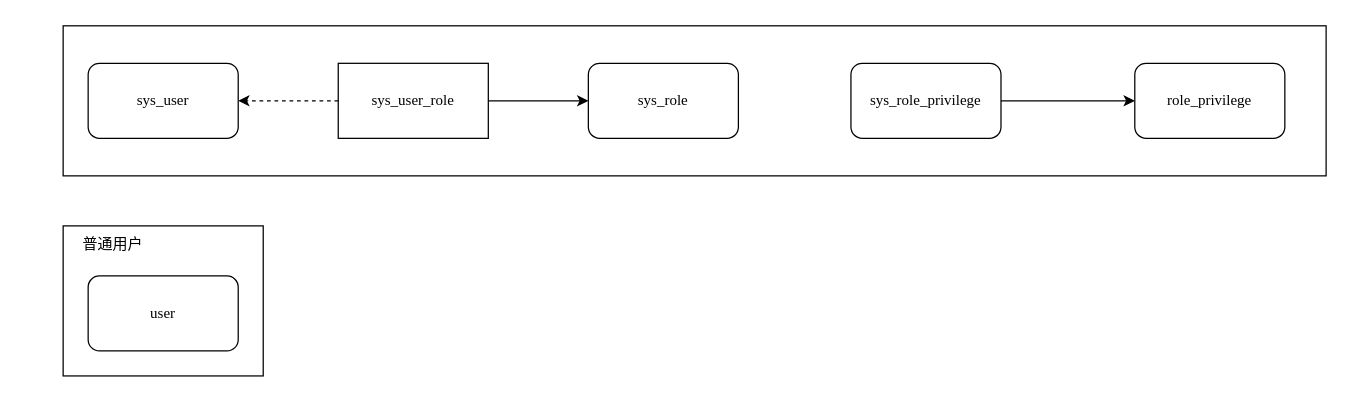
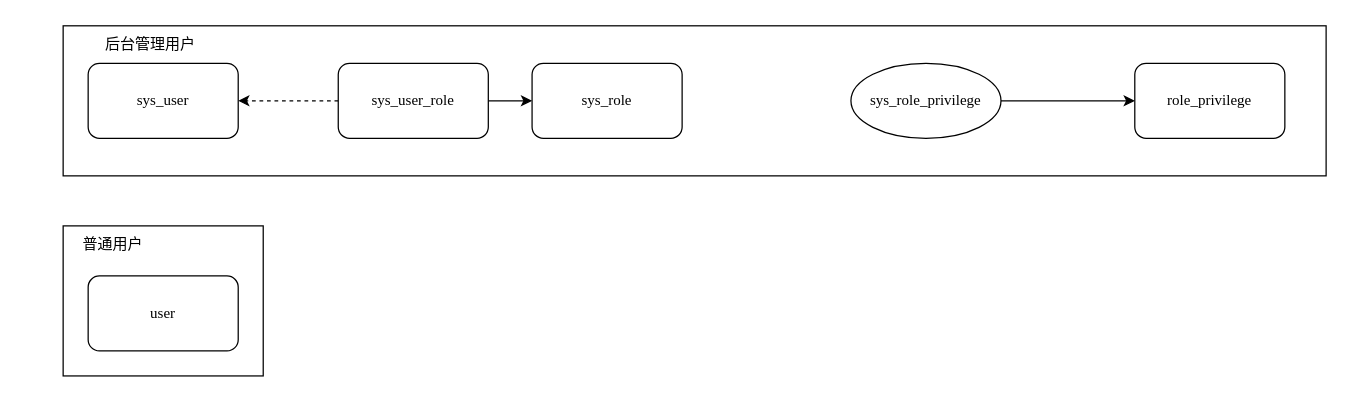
node "后台管理用户": added
node "sys_user_role": shape rectangle -> rounded rectangle
node "sys_role": moved (663, 101) -> (607, 101)
node "sys_role_privilege": shape rounded rectangle -> ellipse
